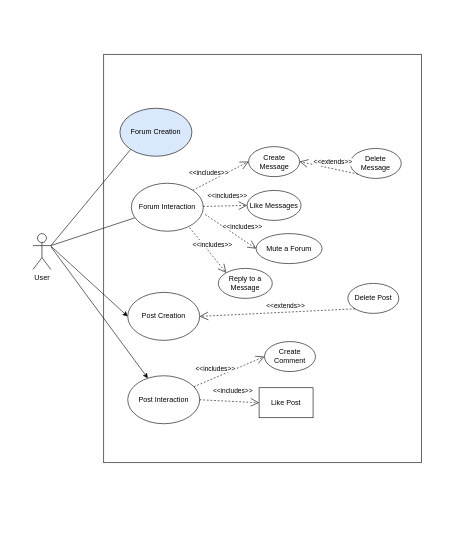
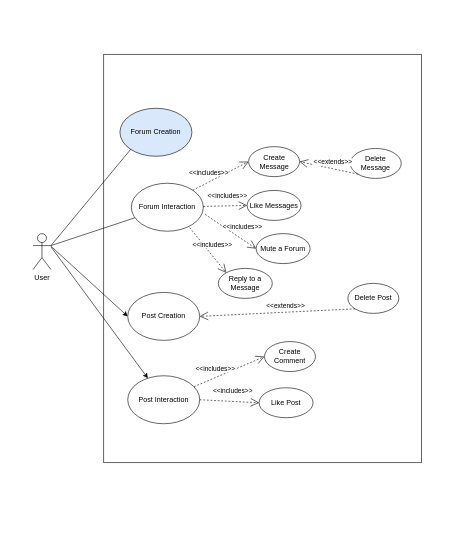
node "Mute a Forum": size 66x30 -> 54x30
node "Like Post": shape rectangle -> ellipse
